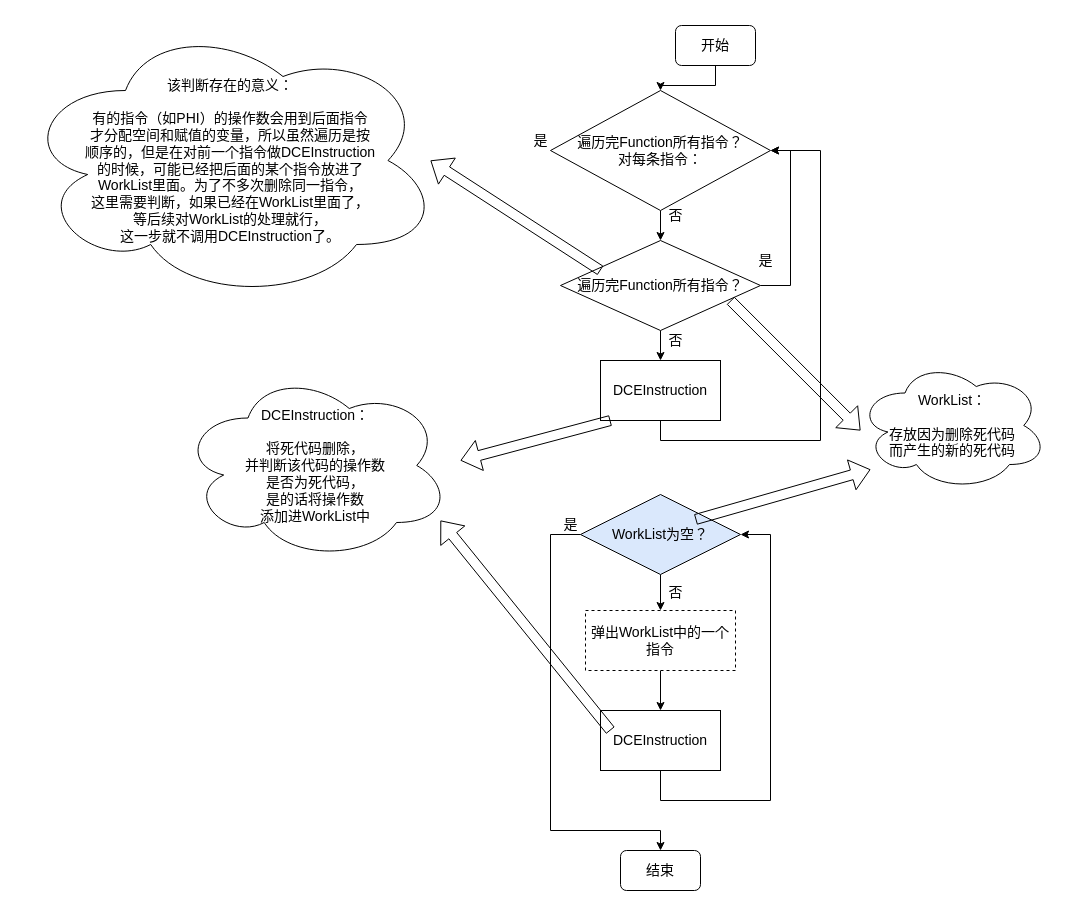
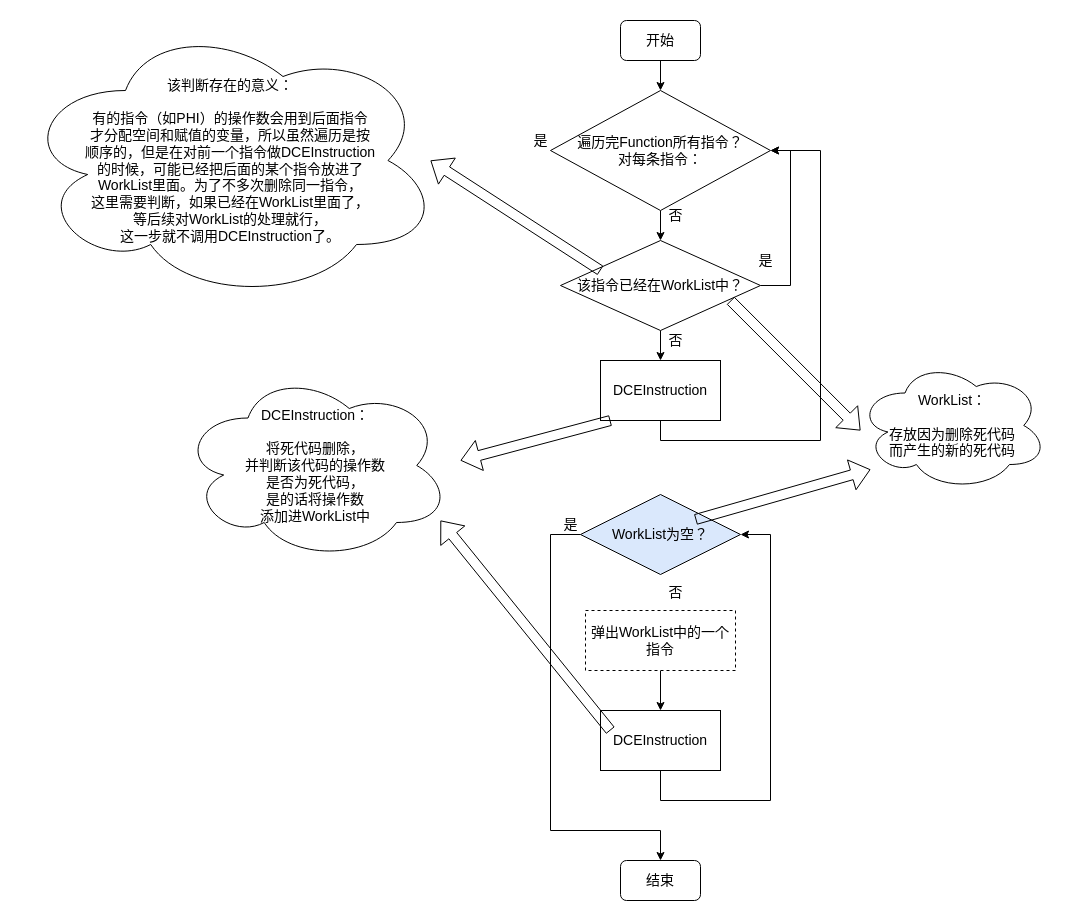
node "开始": moved (716, 46) -> (661, 41)
node "遍历完Function所有指令？": label "遍历完Function所有指令？" -> "该指令已经在WorkList中？"
edge "WorkList为空？" -> "弹出WorkList中的一个指令": removed
node "结束": moved (661, 871) -> (661, 881)
